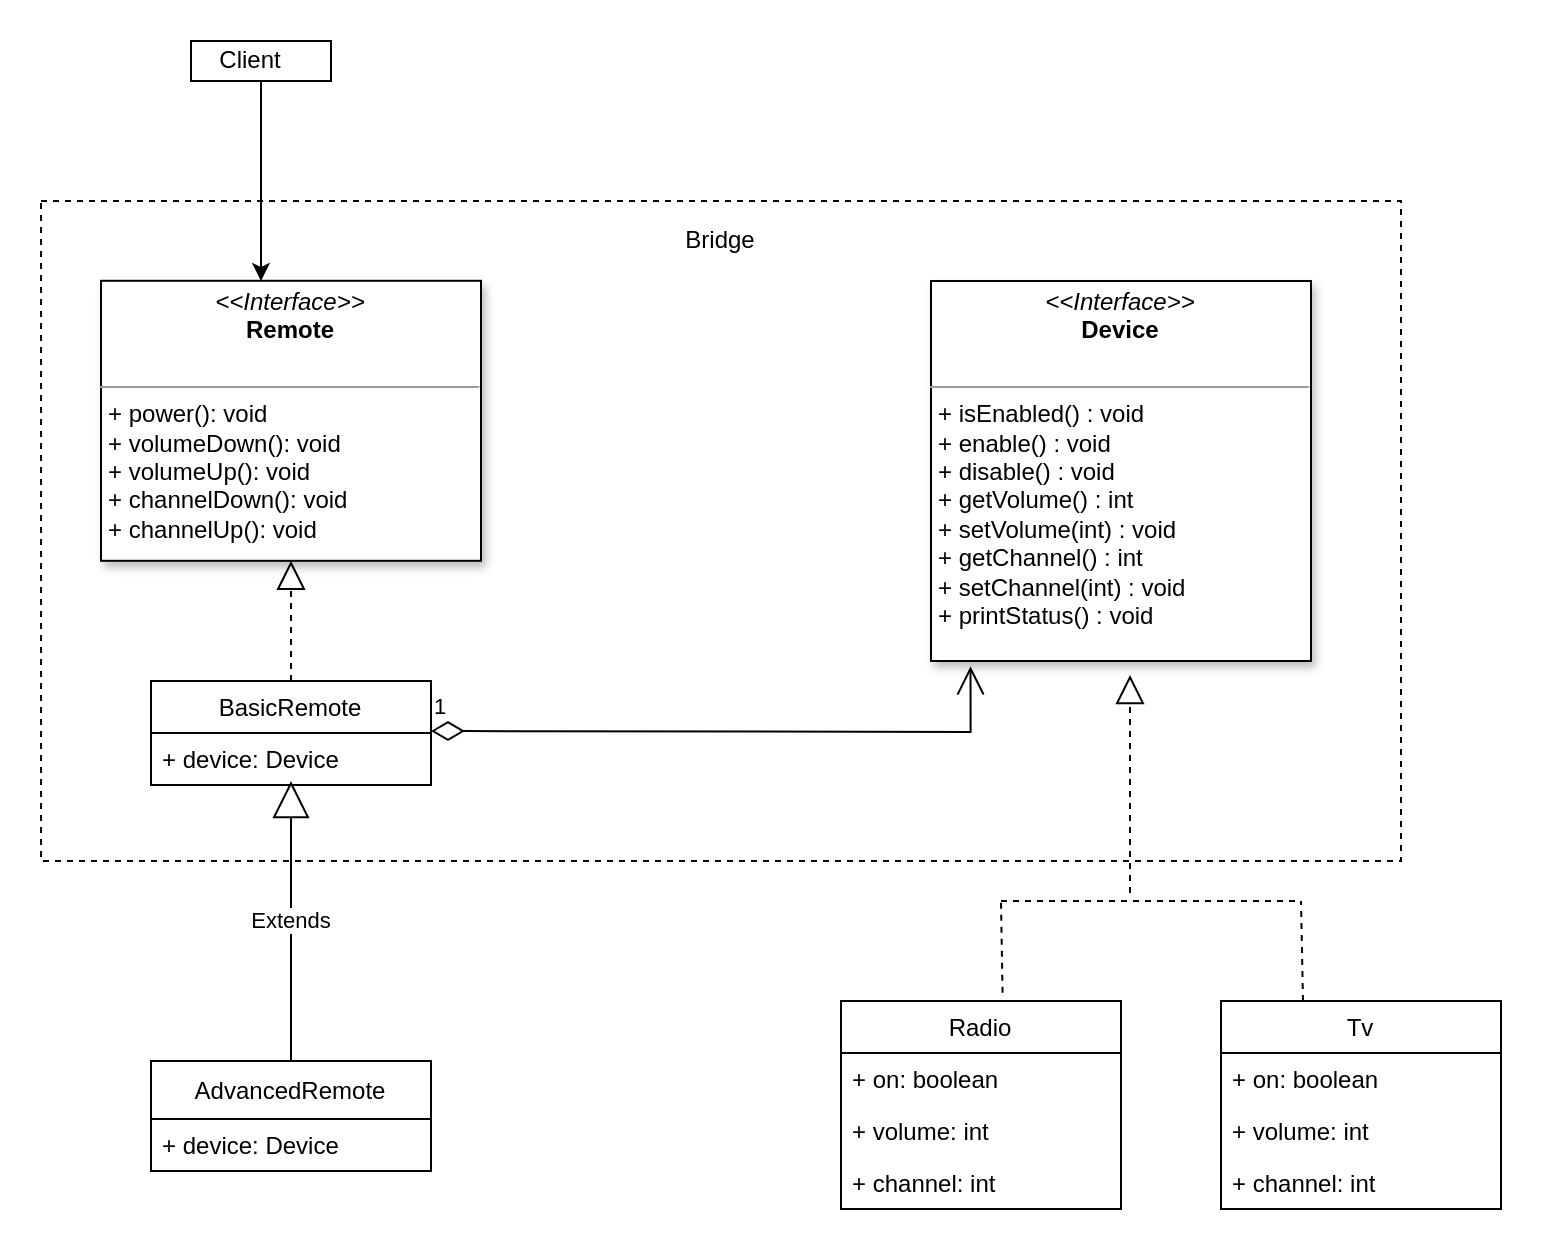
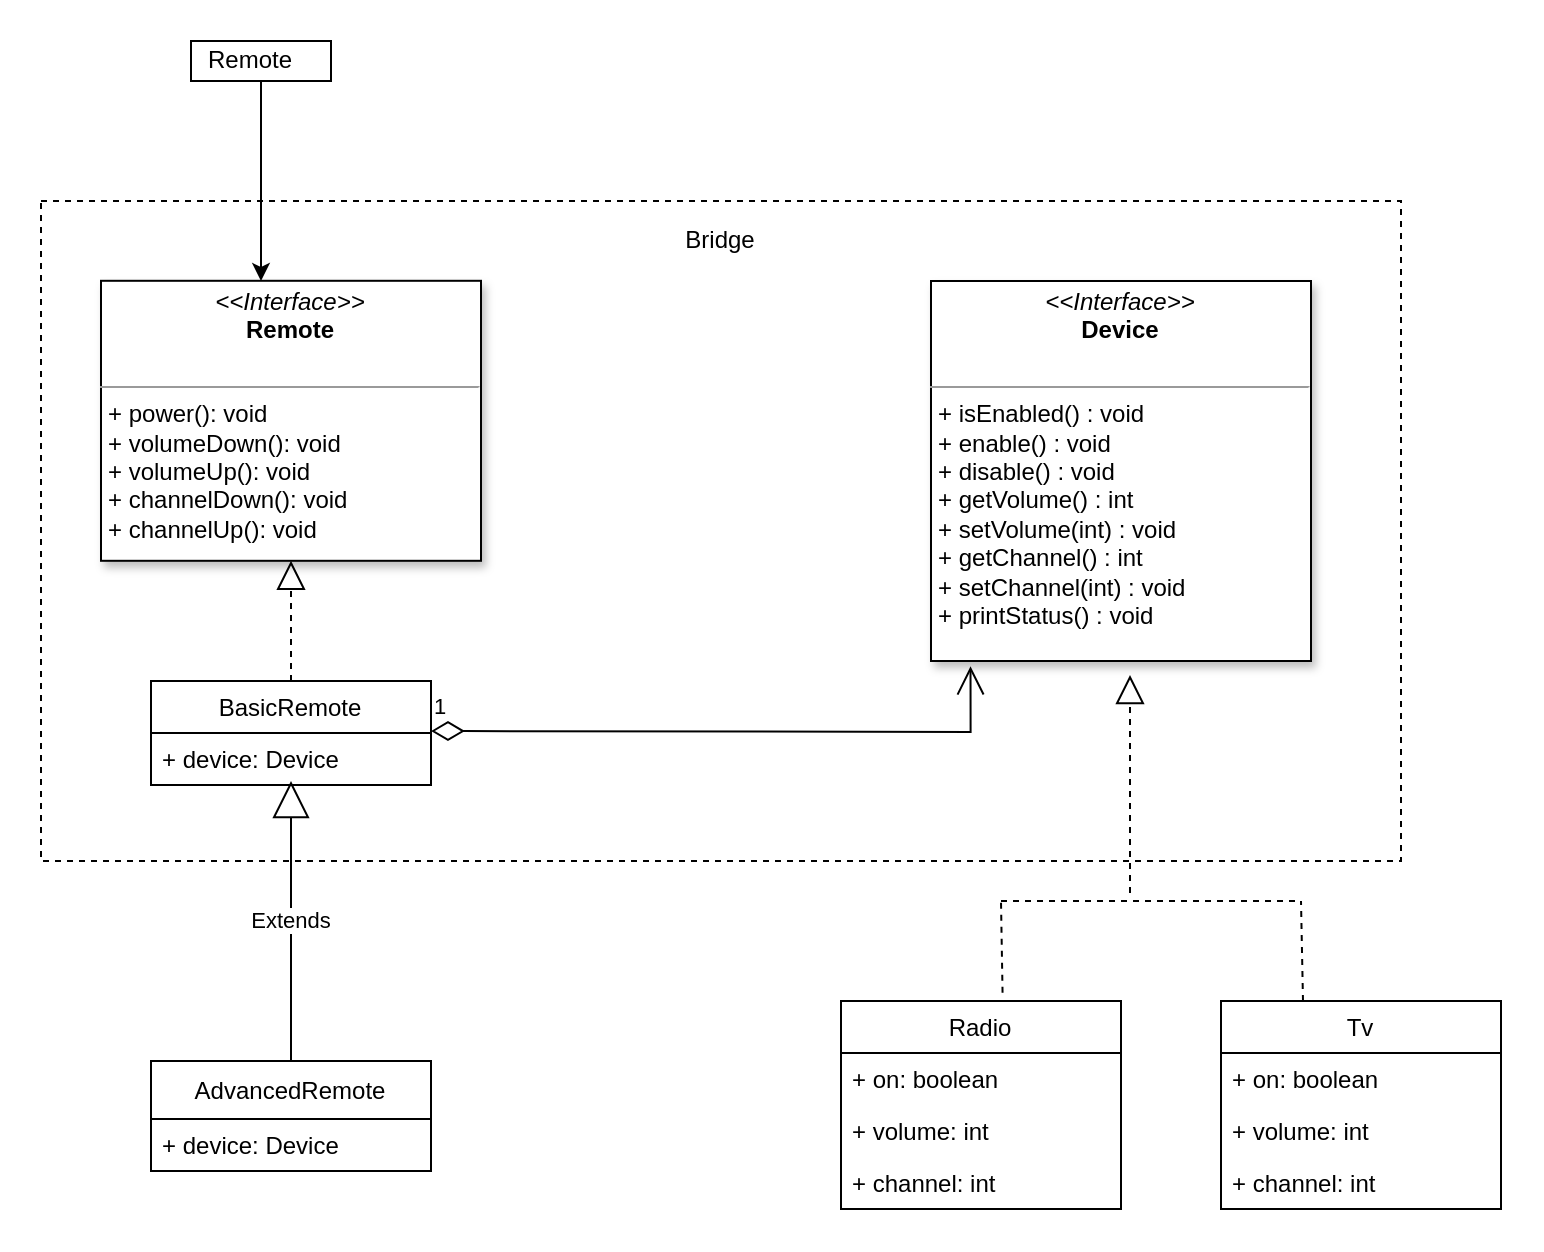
node "Client": label "Client" -> "Remote"
